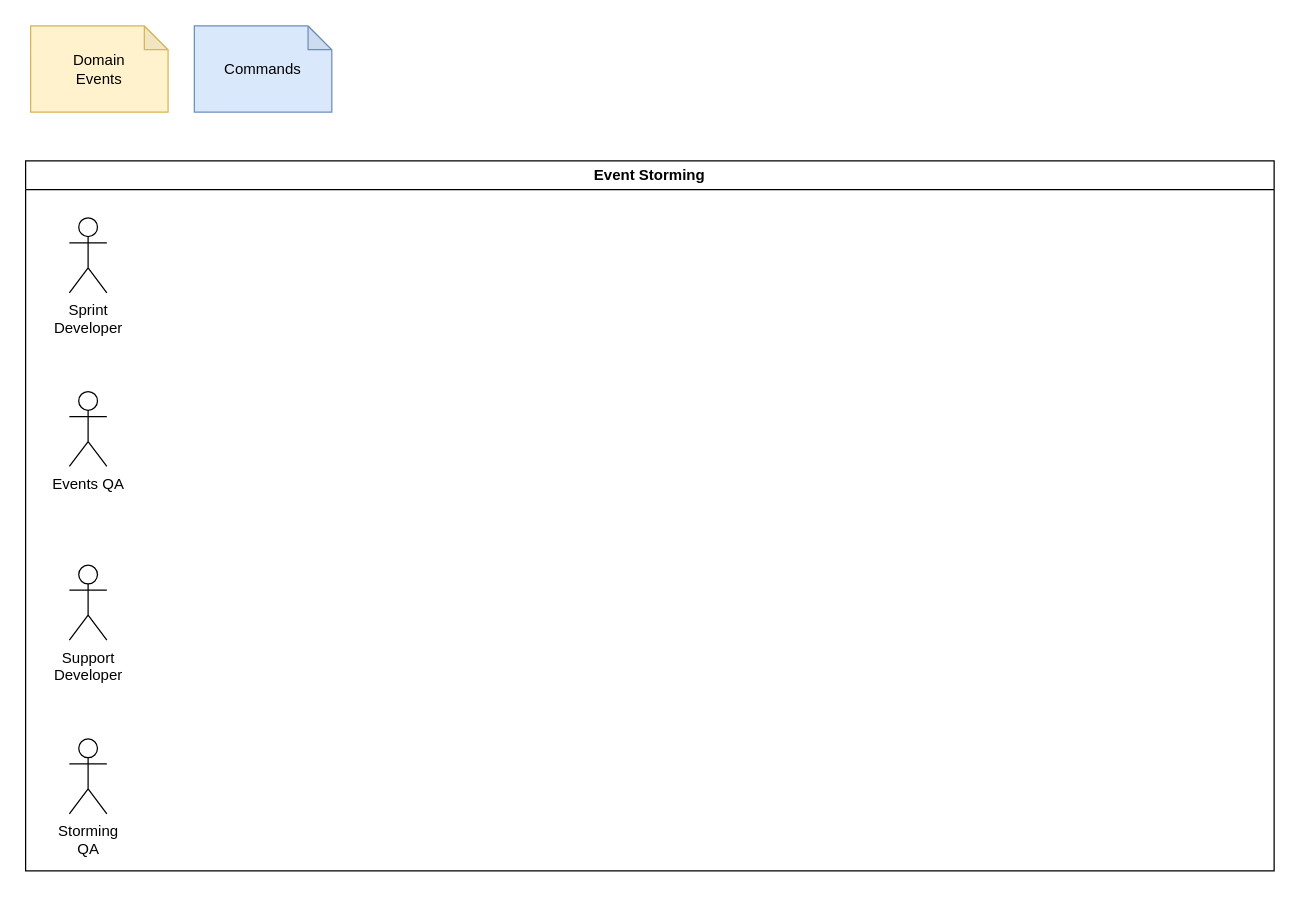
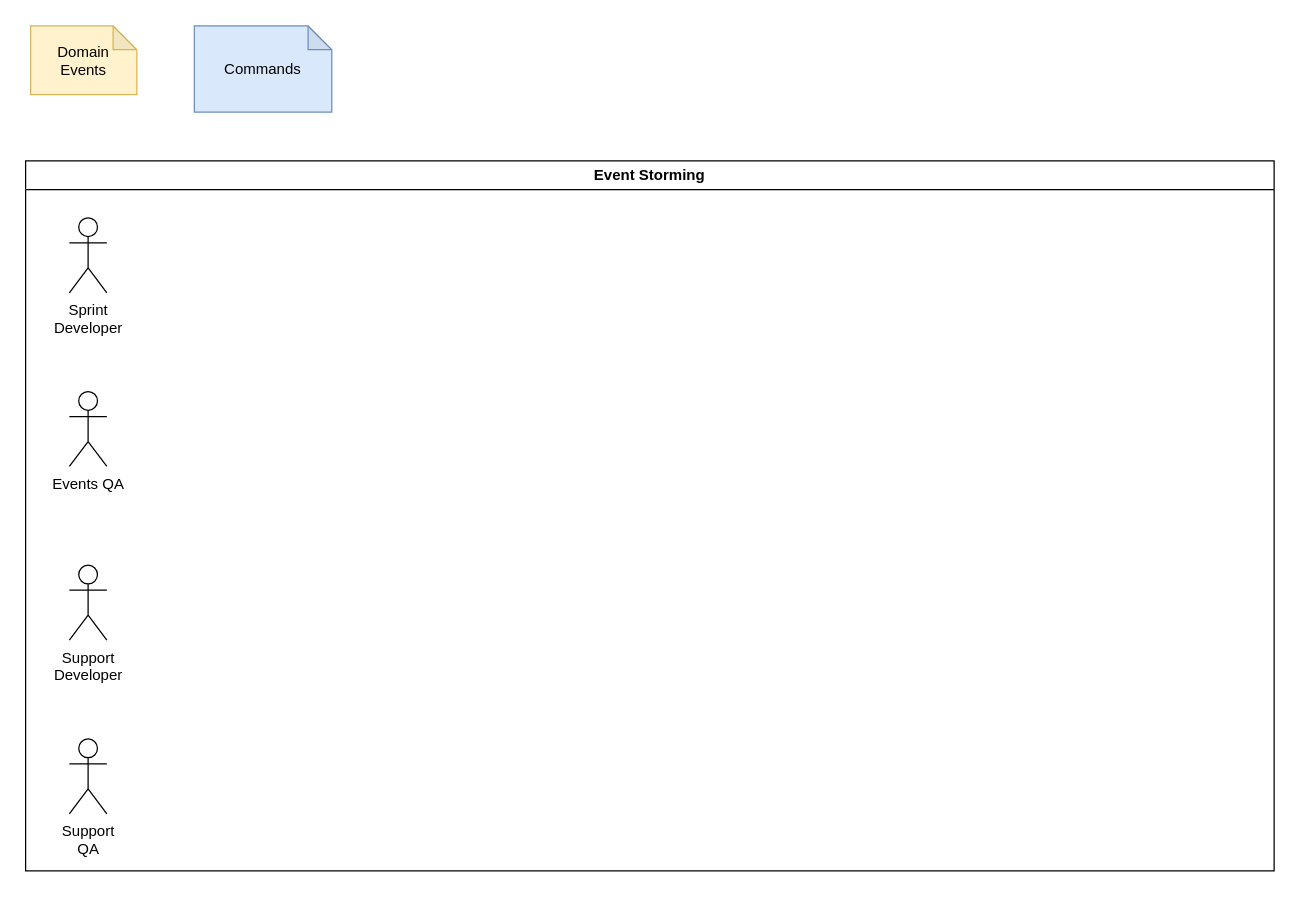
node "Domain Events": size 138x86 -> 106x69
node "Storming QA": label "Storming QA" -> "Support QA"
